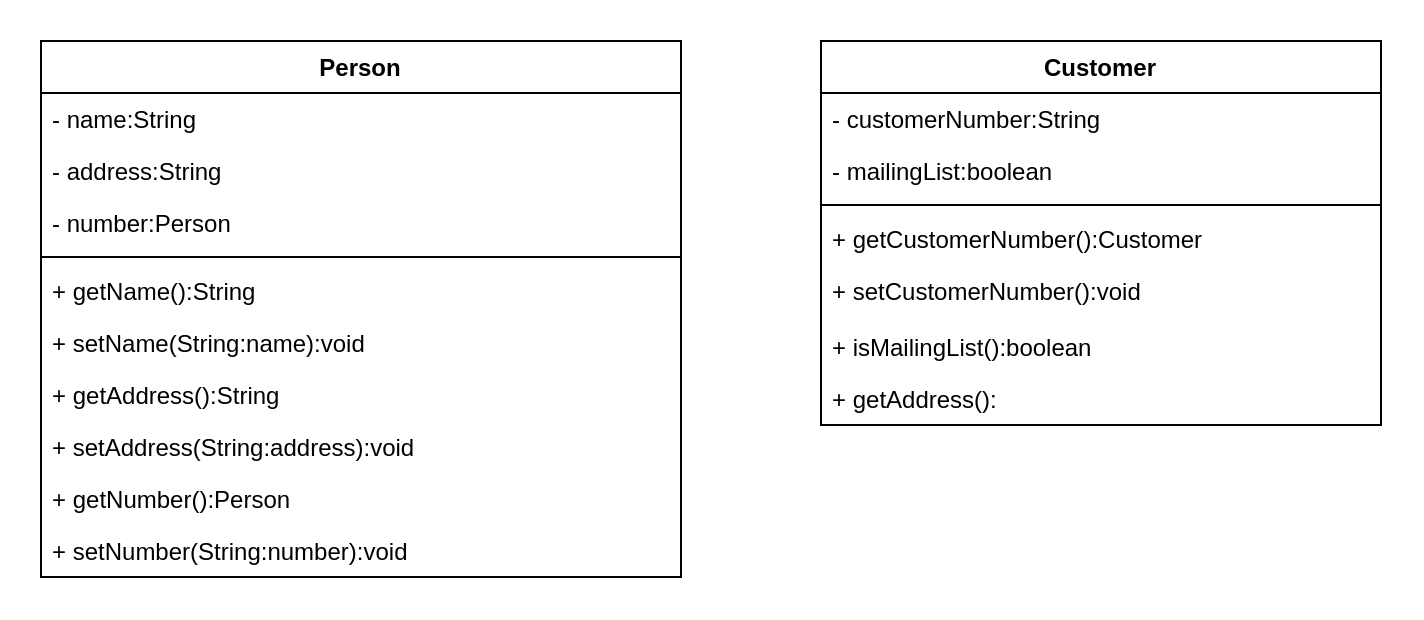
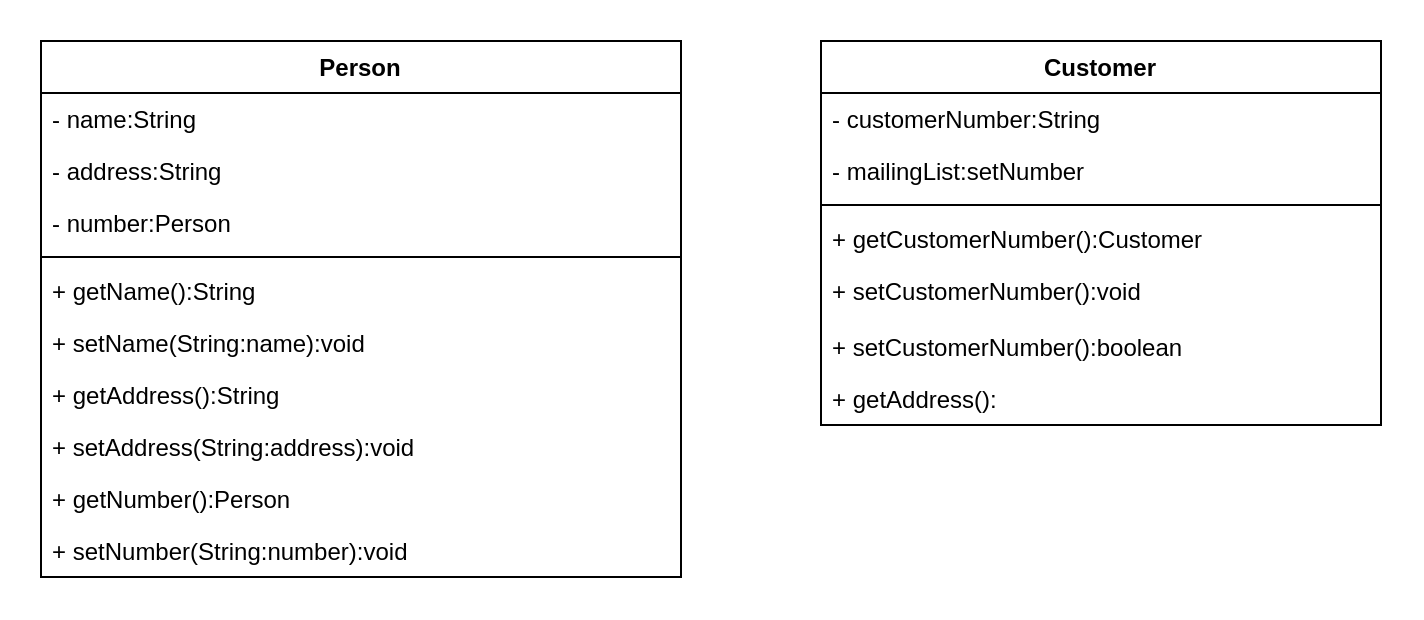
node "- mailingList:boolean": label "- mailingList:boolean" -> "- mailingList:setNumber"
node "+ isMailingList():boolean": label "+ isMailingList():boolean" -> "+ setCustomerNumber():boolean"
